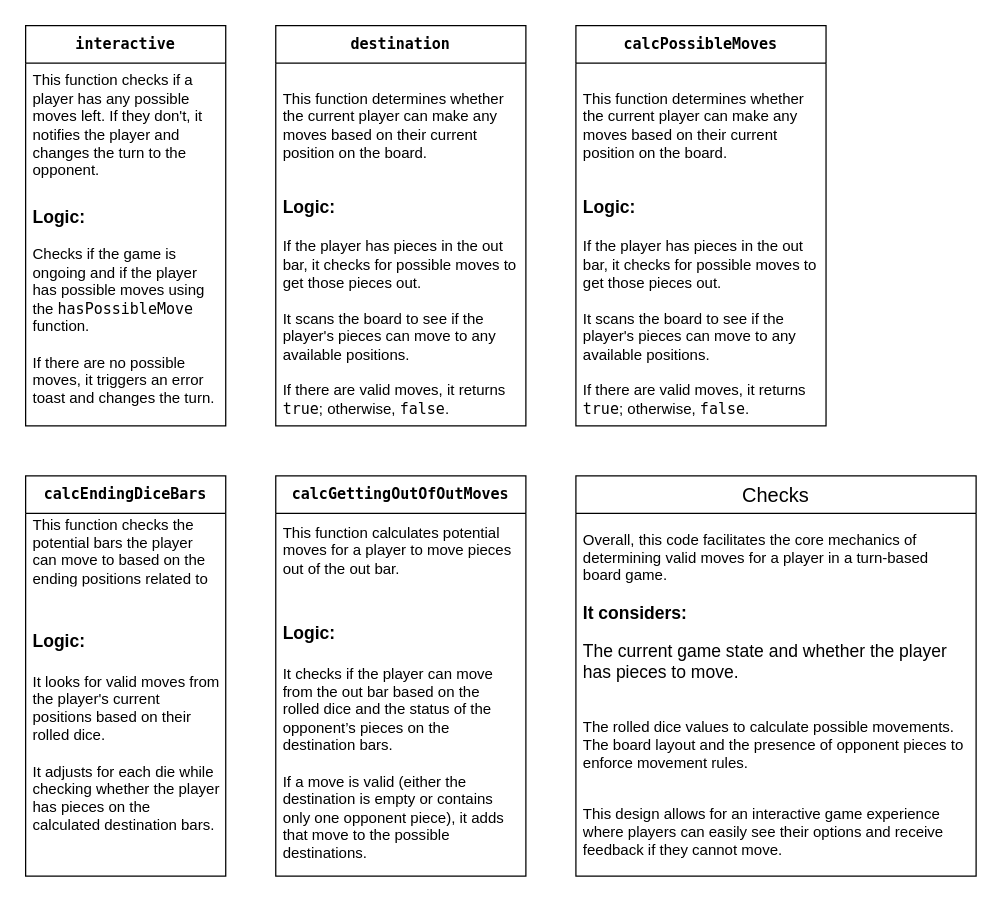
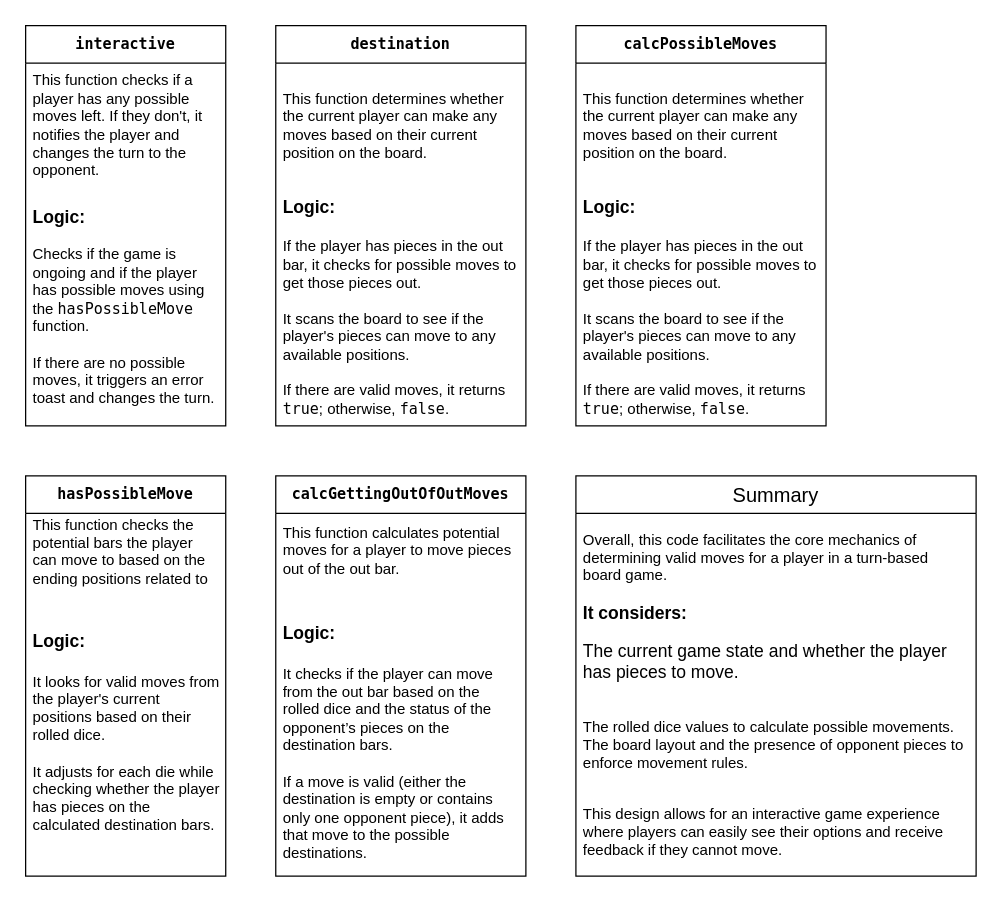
node "calcEndingDiceBars": label "calcEndingDiceBars" -> "hasPossibleMove"
node "Checks": label "Checks" -> "Summary"
